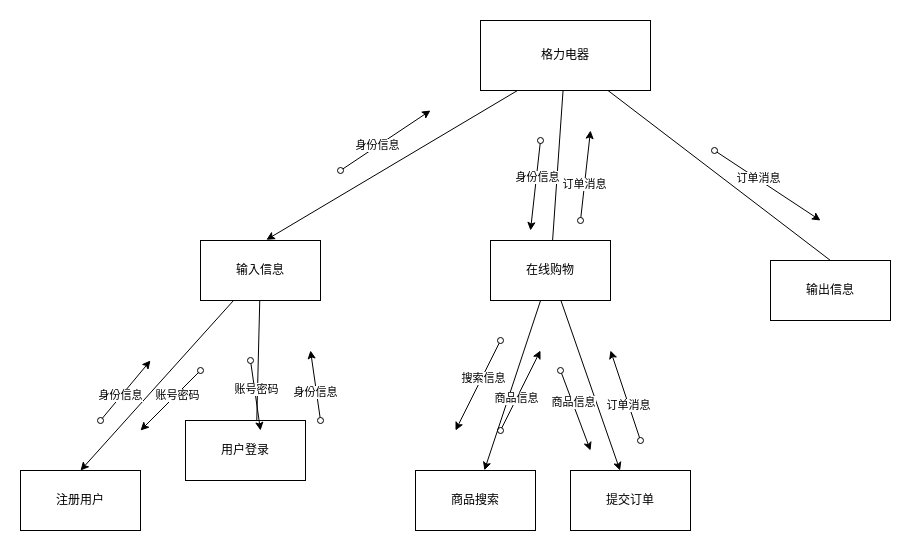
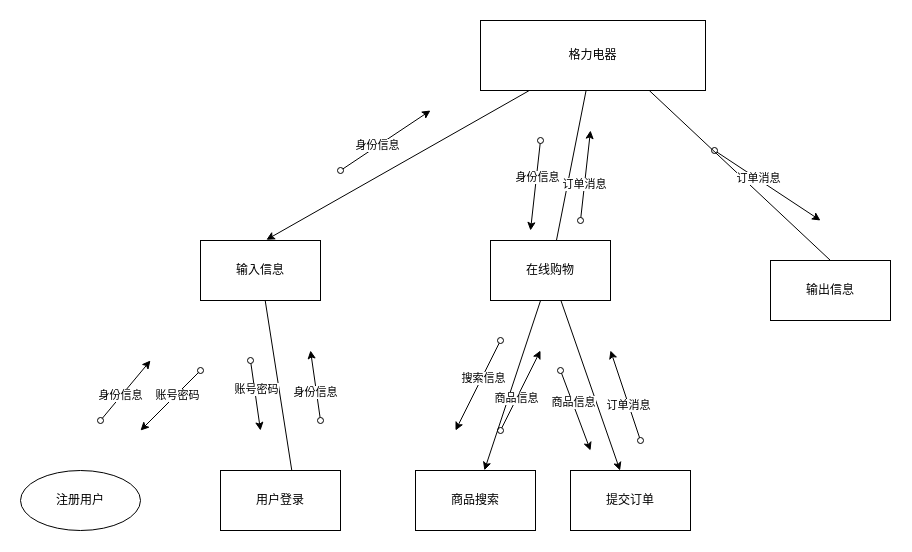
node "格力电器": size 170x70 -> 225x70
edge "输入信息" -> "注册用户": removed
node "用户登录": moved (246, 451) -> (281, 501)
node "注册用户": shape rectangle -> ellipse
